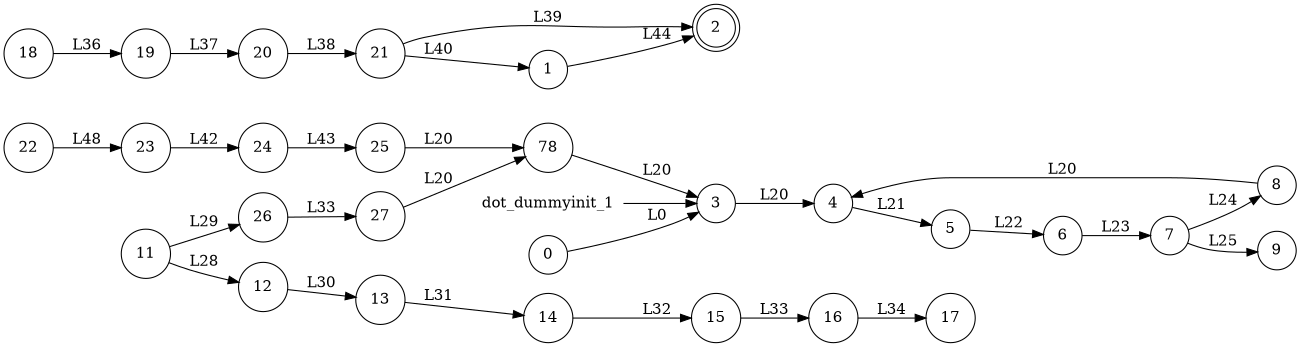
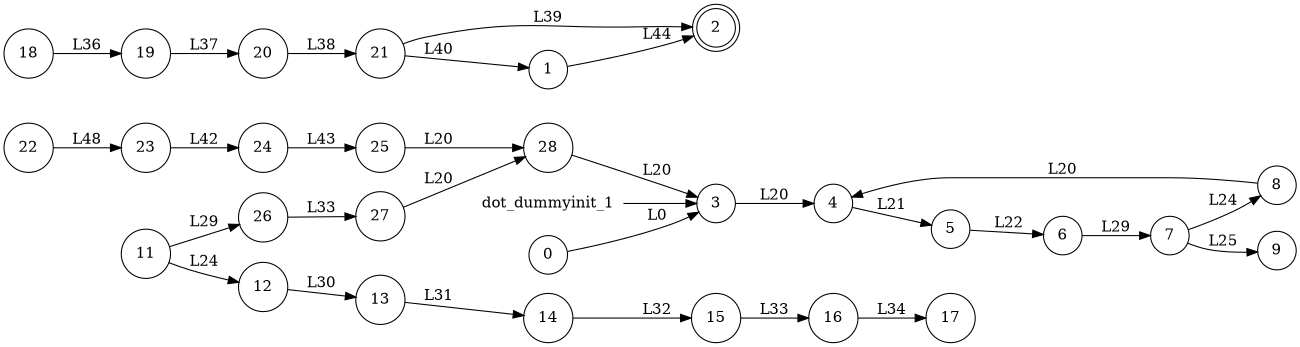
node "78": label "78" -> "28"
edge "6" -> "7": label "L23" -> "L29"
edge "11" -> "12": label "L28" -> "L24"
